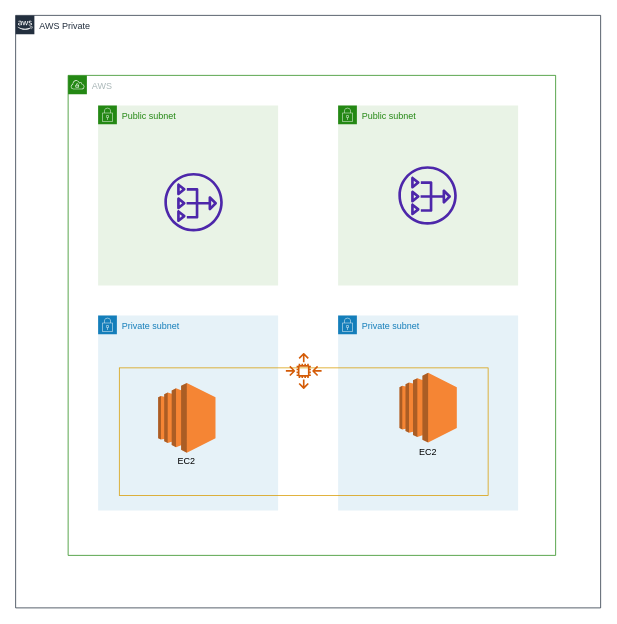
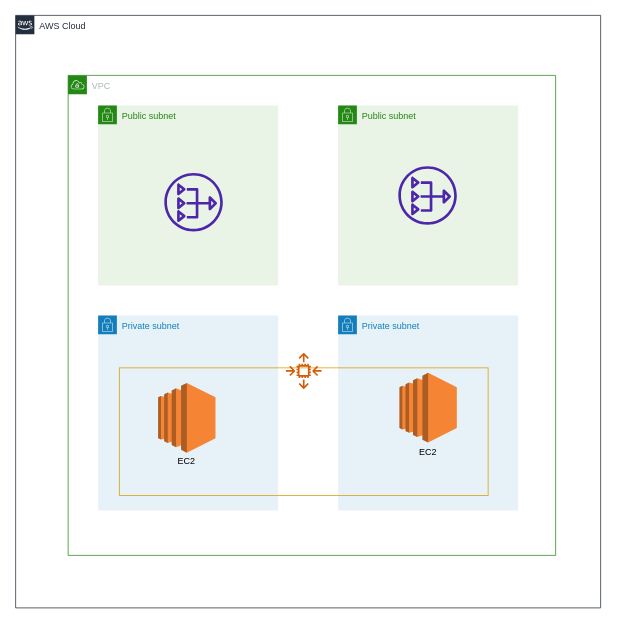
node "AWS Private": label "AWS Private" -> "AWS Cloud"
node "AWS": label "AWS" -> "VPC"
